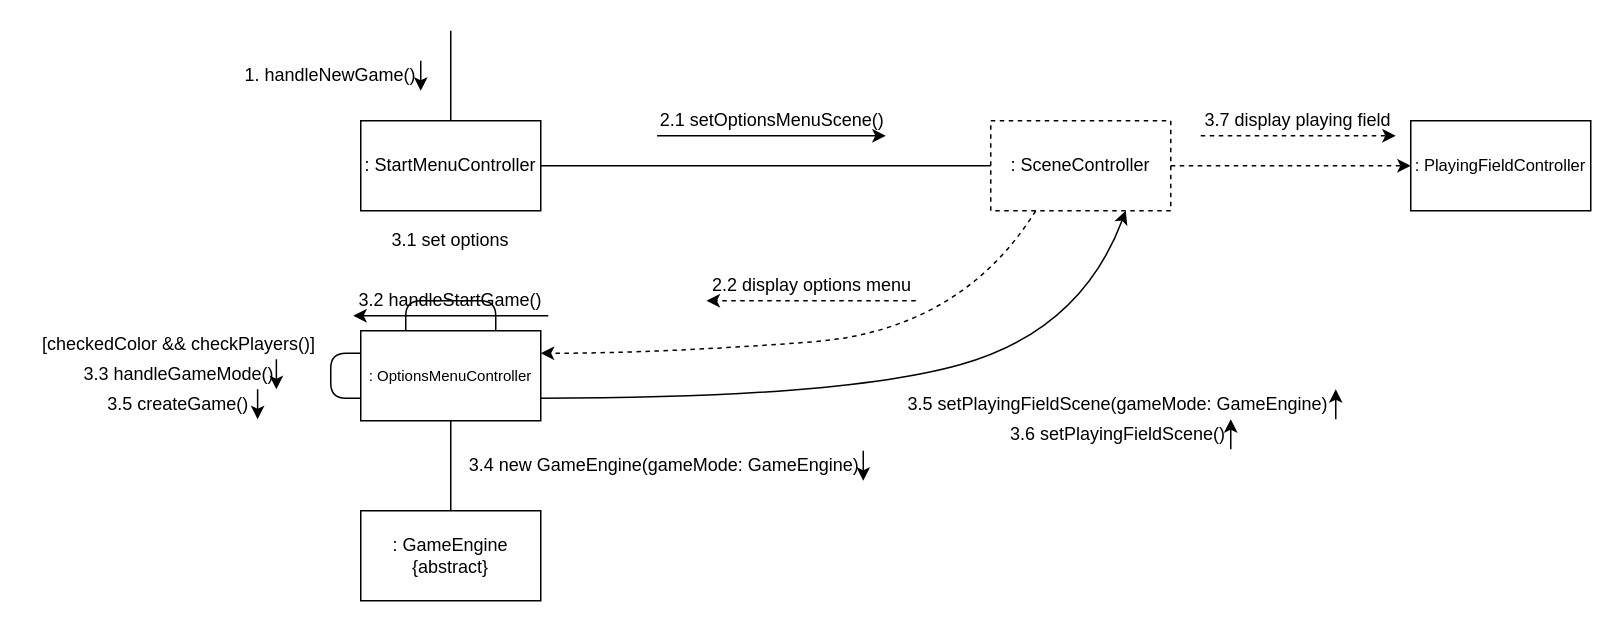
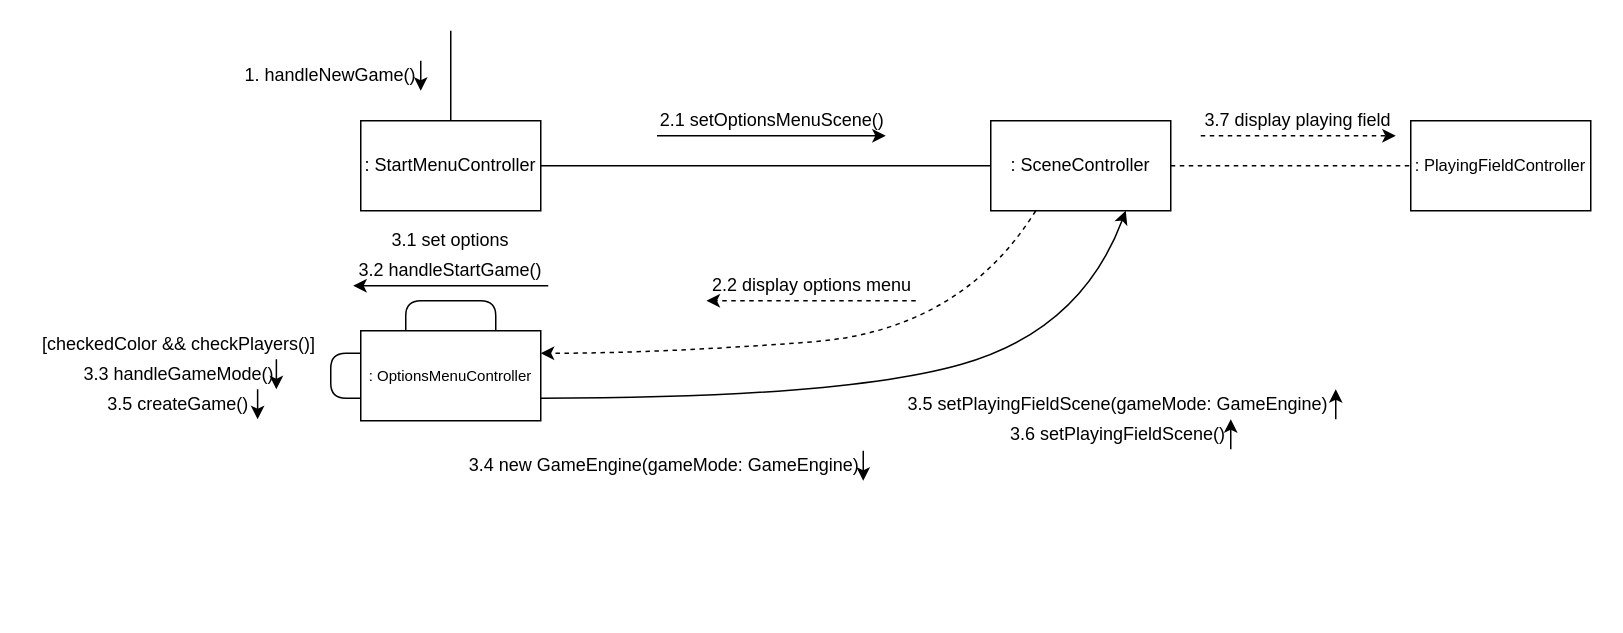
node ": SceneController": style dashed -> solid
edge ": SceneController" -> ": PlayingFieldController": arrowhead classic -> none
node "3.2 handleStartGame()": moved (451, 301) -> (451, 271)
edge ": OptionsMenuController" -- ": GameEngine {abstract}": removed
node ": GameEngine {abstract}": removed
